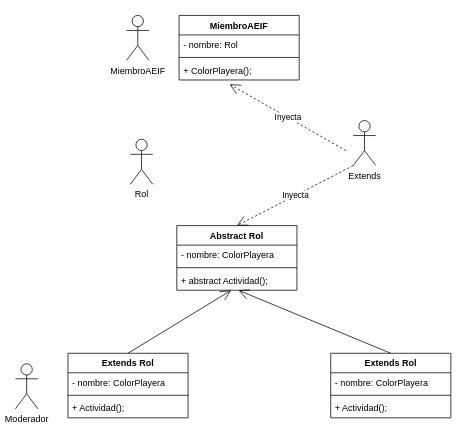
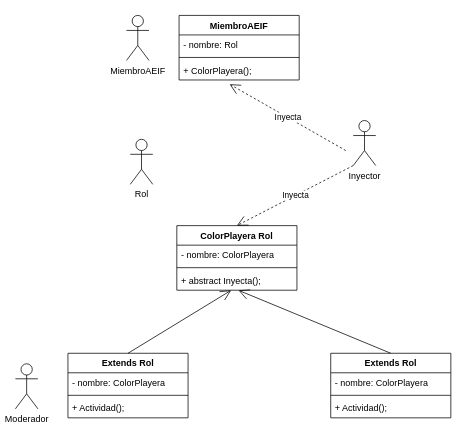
node "Extends": label "Extends" -> "Inyector"
node "Abstract Rol": label "Abstract Rol" -> "ColorPlayera Rol"
node "+ abstract Actividad();": label "+ abstract Actividad();" -> "+ abstract Inyecta();"
